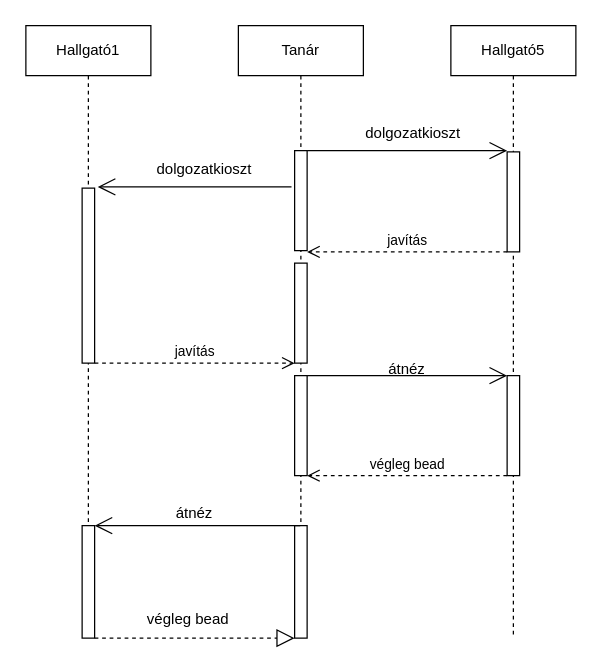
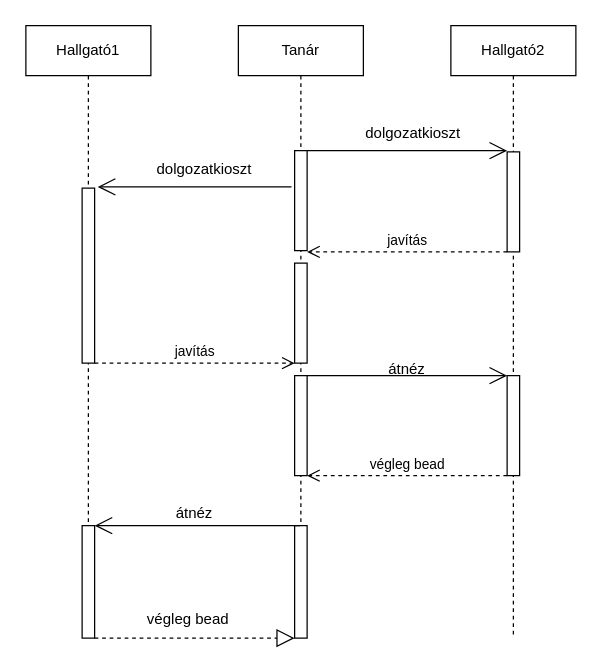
node "Hallgató5": label "Hallgató5" -> "Hallgató2"
